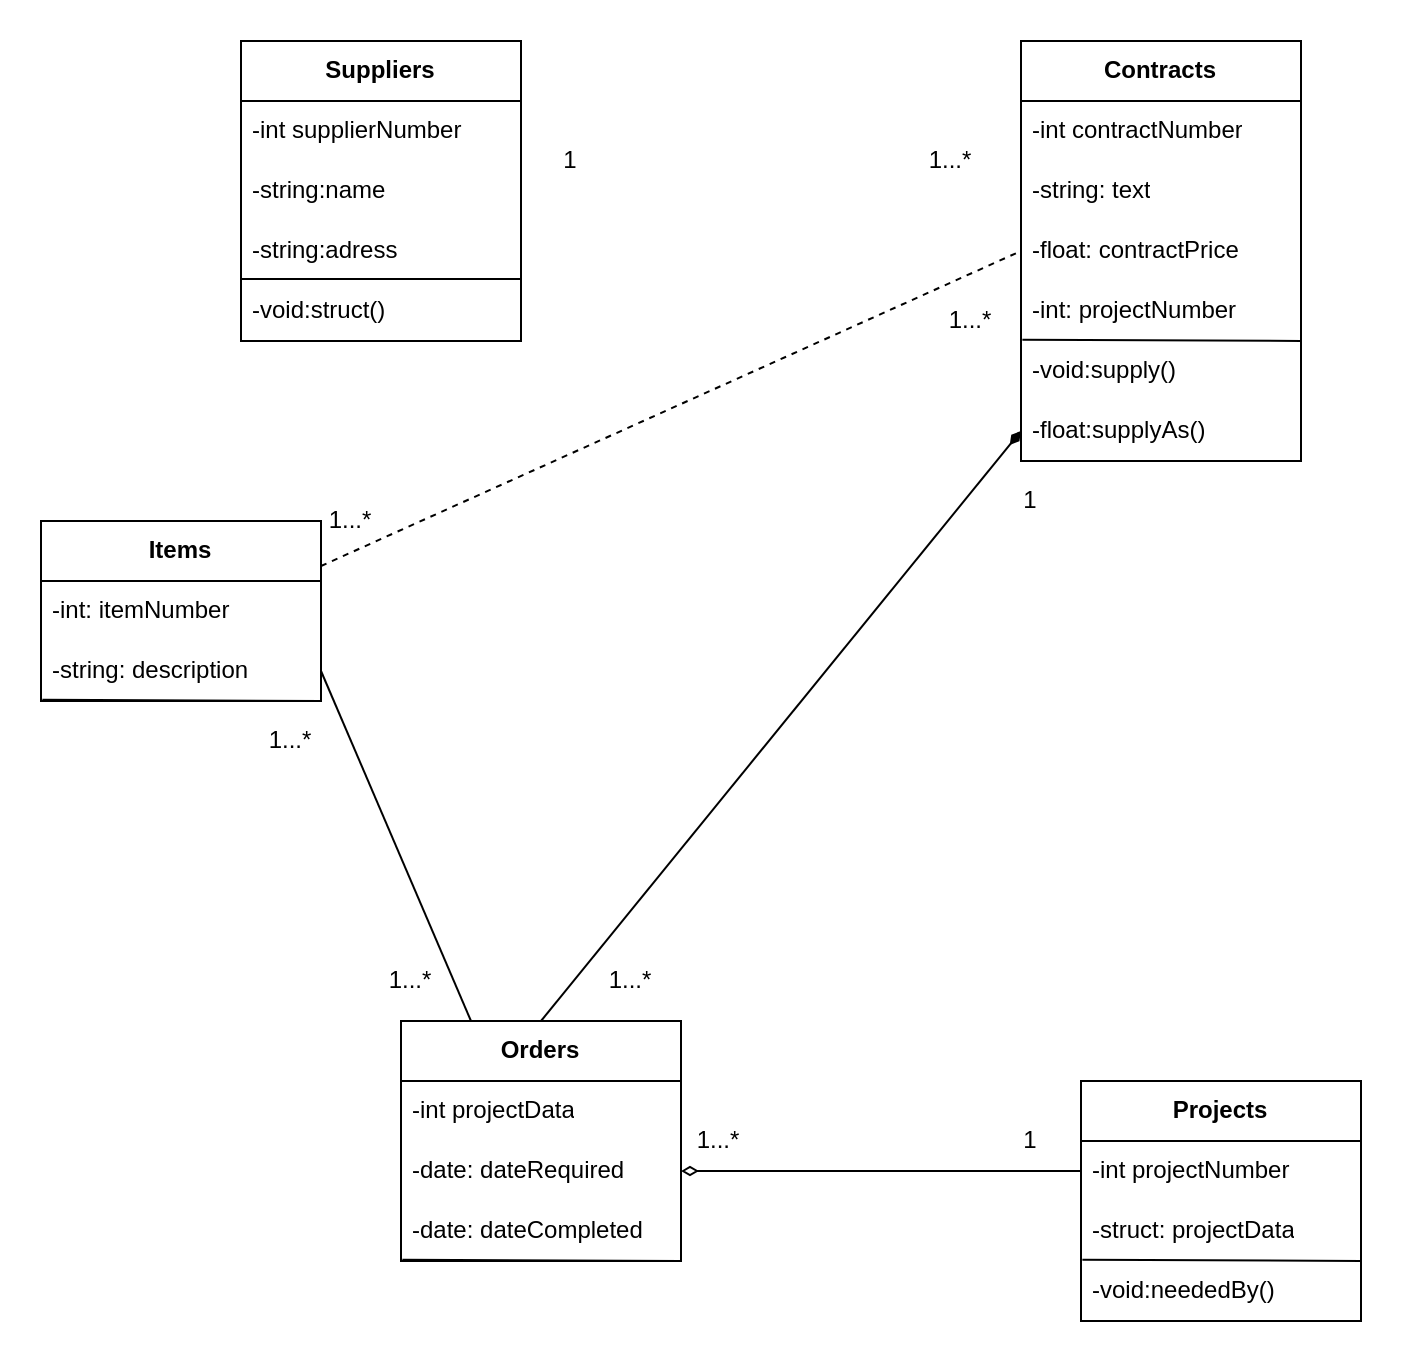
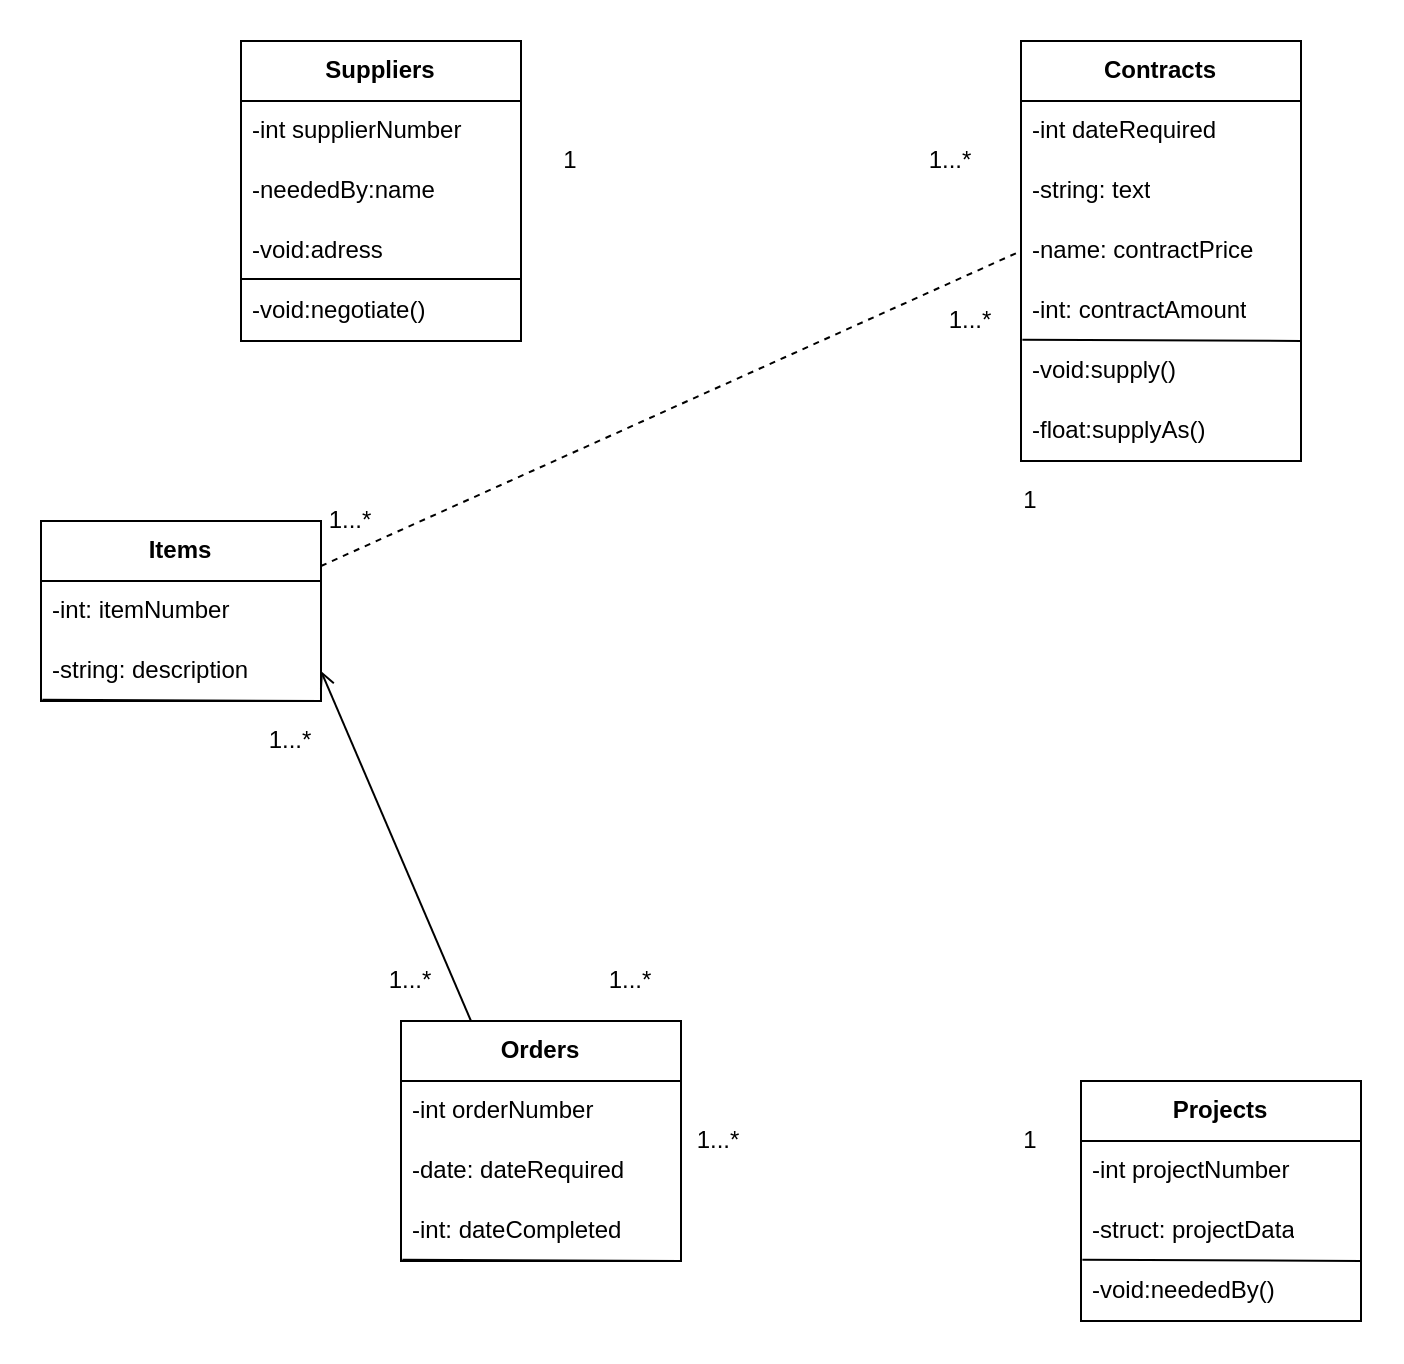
node "-int contractNumber": label "-int contractNumber" -> "-int dateRequired"
node "-string:name": label "-string:name" -> "-neededBy:name"
node "-string:adress": label "-string:adress" -> "-void:adress"
node "-float: contractPrice": label "-float: contractPrice" -> "-name: contractPrice"
node "-void:struct()": label "-void:struct()" -> "-void:negotiate()"
node "-int: projectNumber": label "-int: projectNumber" -> "-int: contractAmount"
edge "-string: description" -- "Orders": arrowhead none -> open
edge "Orders" -> "-float:supplyAs()": removed
node "-int projectData": label "-int projectData" -> "-int orderNumber"
edge "-int projectNumber" -> "-date: dateRequired": removed
node "-date: dateCompleted": label "-date: dateCompleted" -> "-int: dateCompleted"
